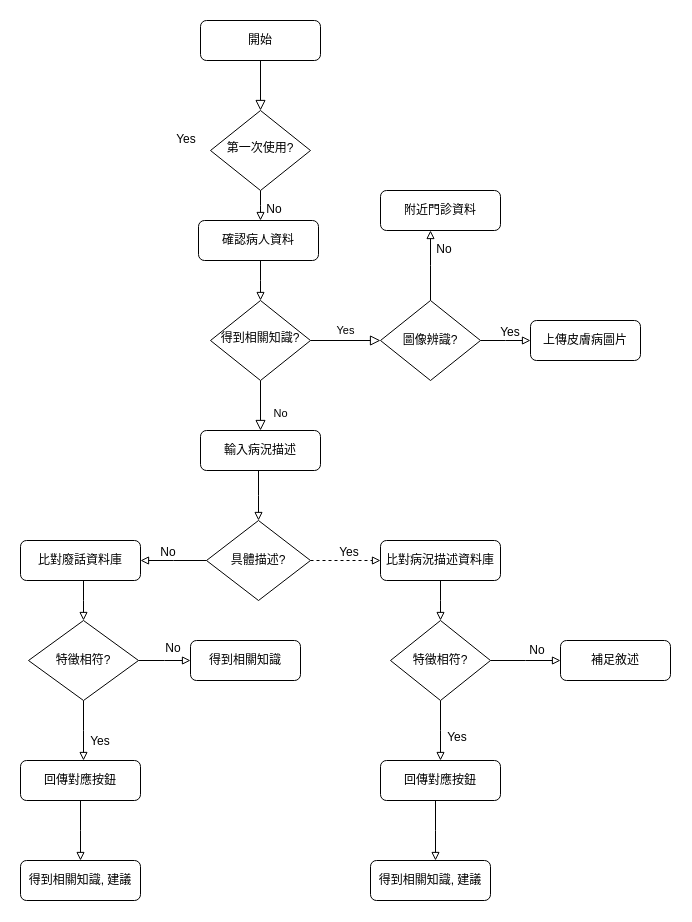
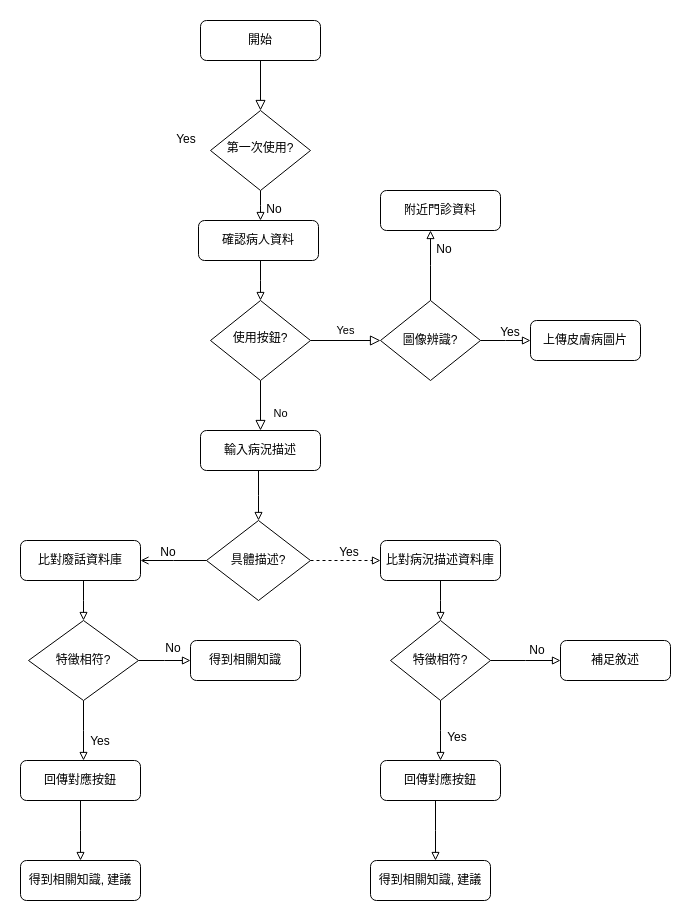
node "得到相關知識?": label "得到相關知識?" -> "使用按鈕?"
edge "具體描述?" -> "比對廢話資料庫": arrowhead block -> open
